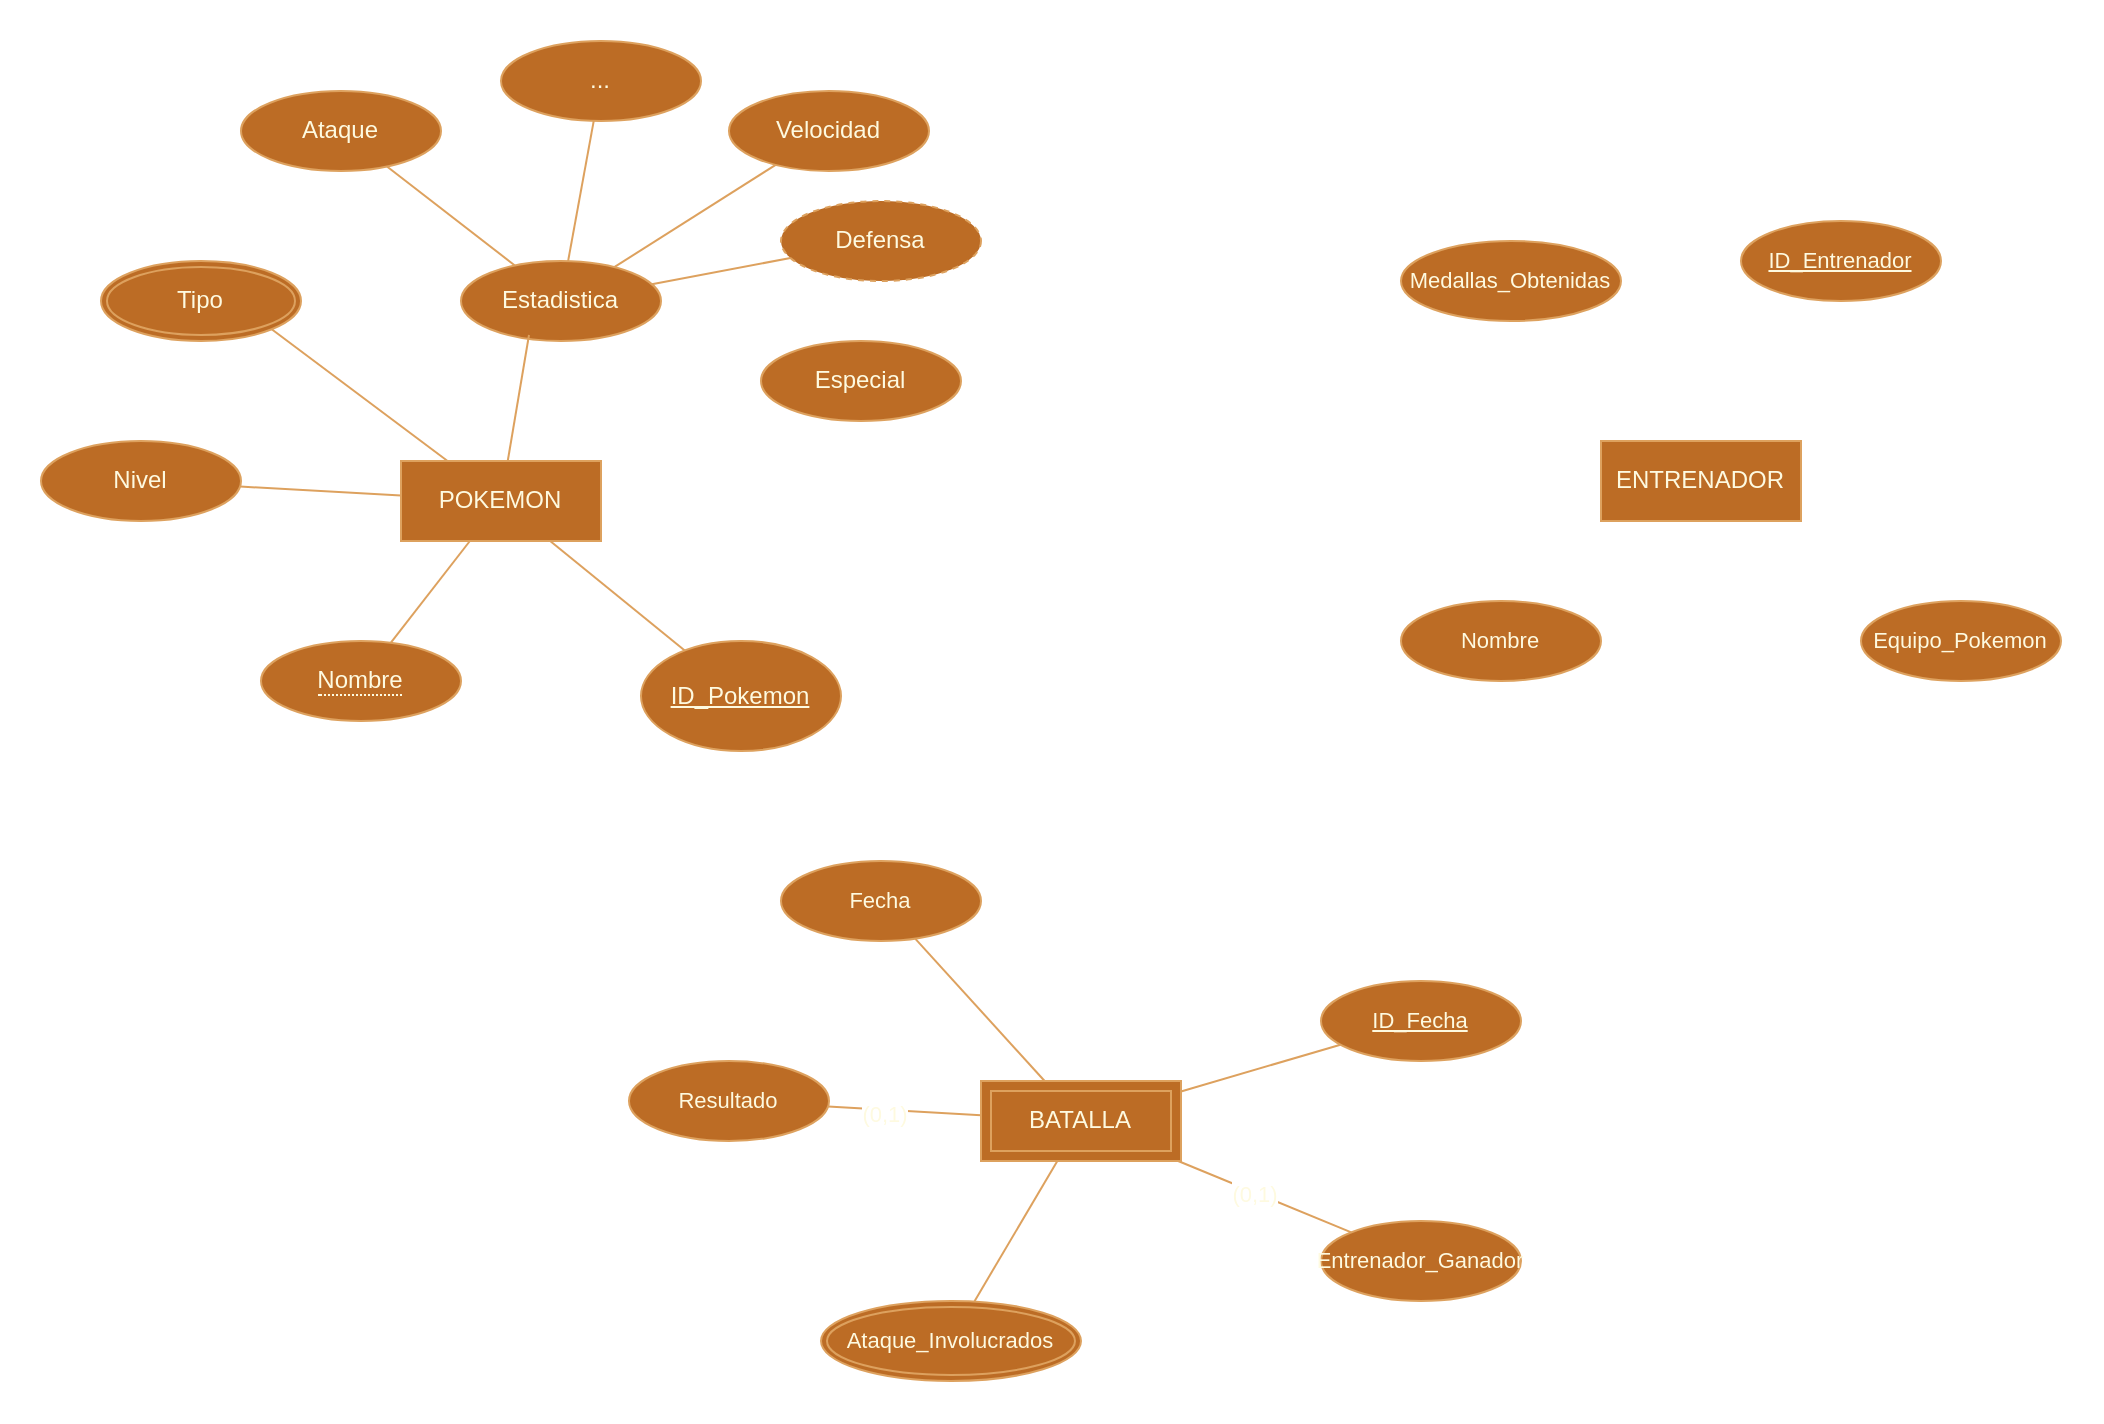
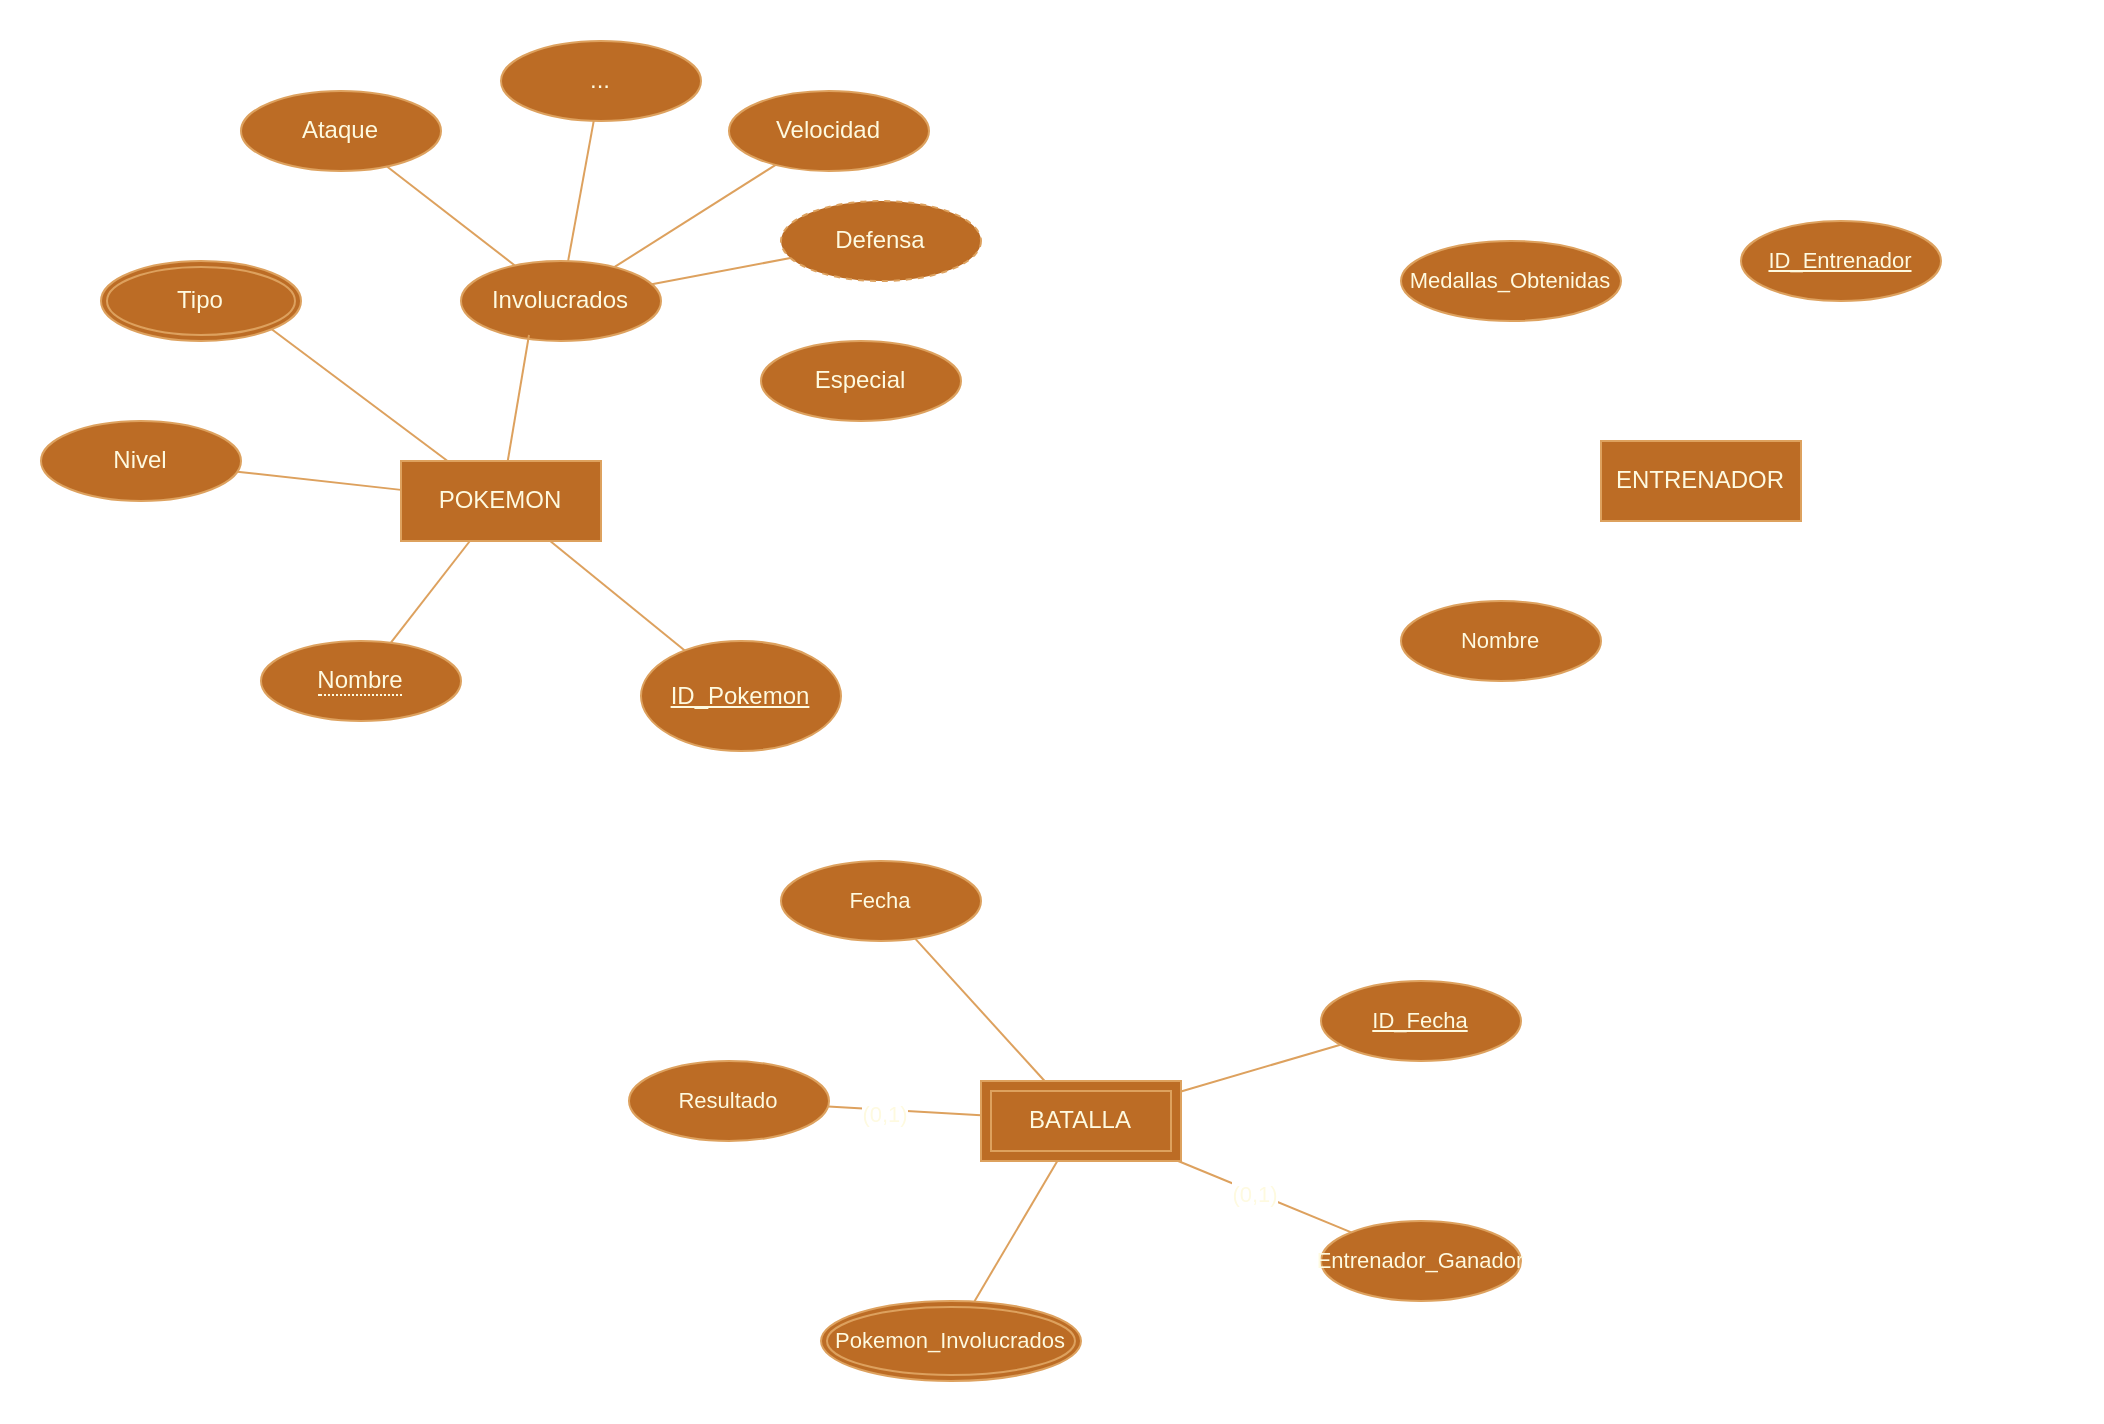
node "Estadistica": label "Estadistica" -> "Involucrados"
node "Nivel": moved (141, 481) -> (141, 461)
node "Equipo_Pokemon": removed
node "Ataque_Involucrados": label "Ataque_Involucrados" -> "Pokemon_Involucrados"
